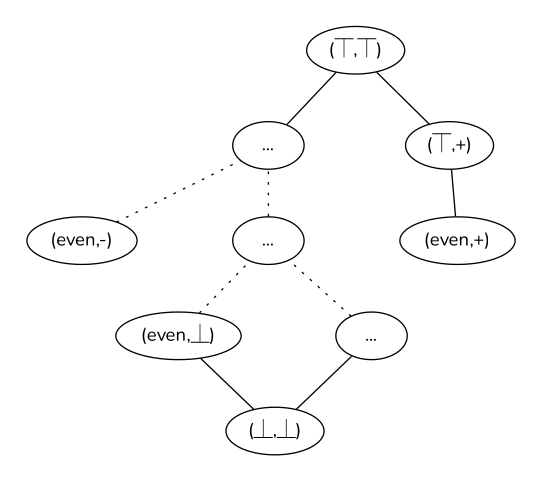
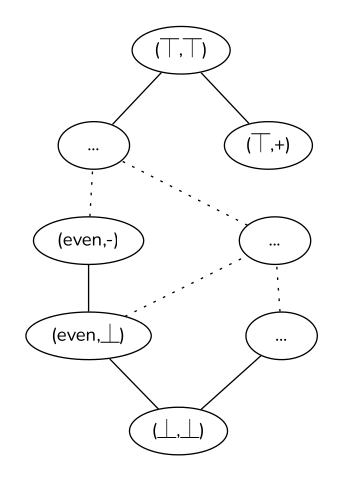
node "(even,+)": removed
edge "(even,-)" -- "(even,⏊)": added
